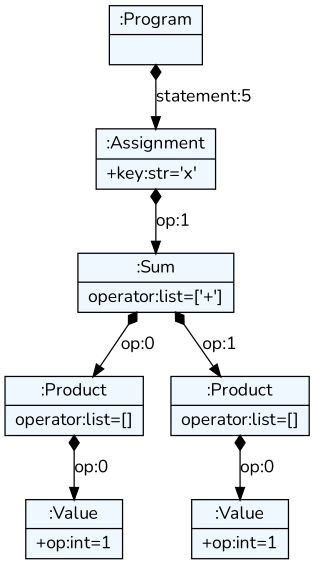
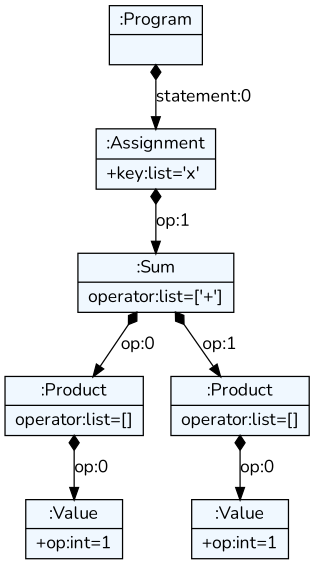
edge ":Program" -- ":Assignment": label "statement:5" -> "statement:0"
node ":Assignment": text "+key:str='x'" -> "+key:list='x'"
